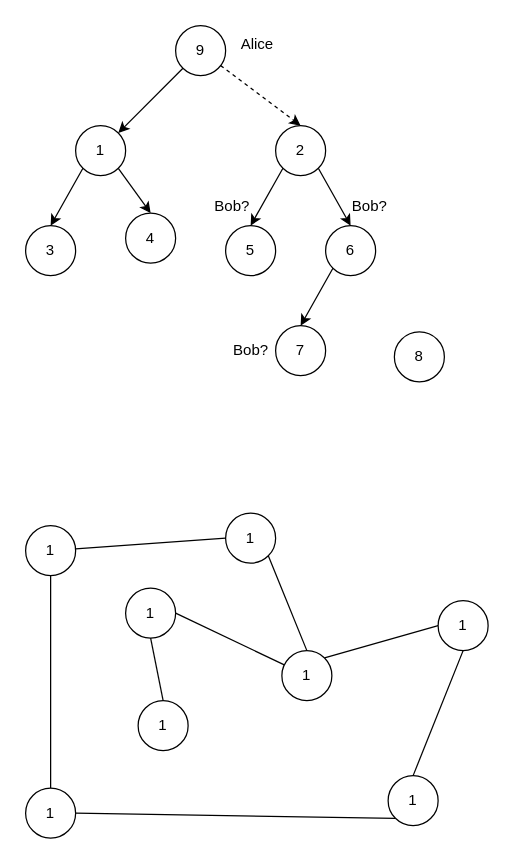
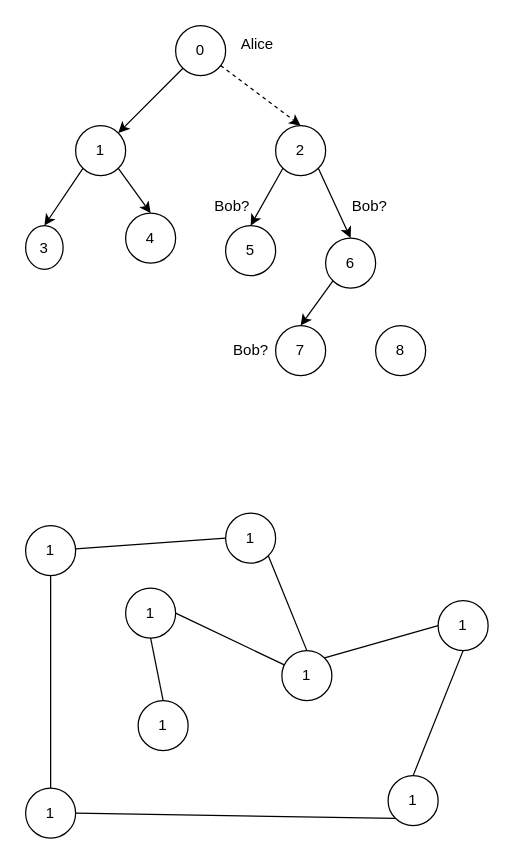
node "9": label "9" -> "0"
node "3": size 50x50 -> 38x44
node "6": moved (351, 251) -> (351, 263)
node "8": moved (419, 357) -> (401, 351)
